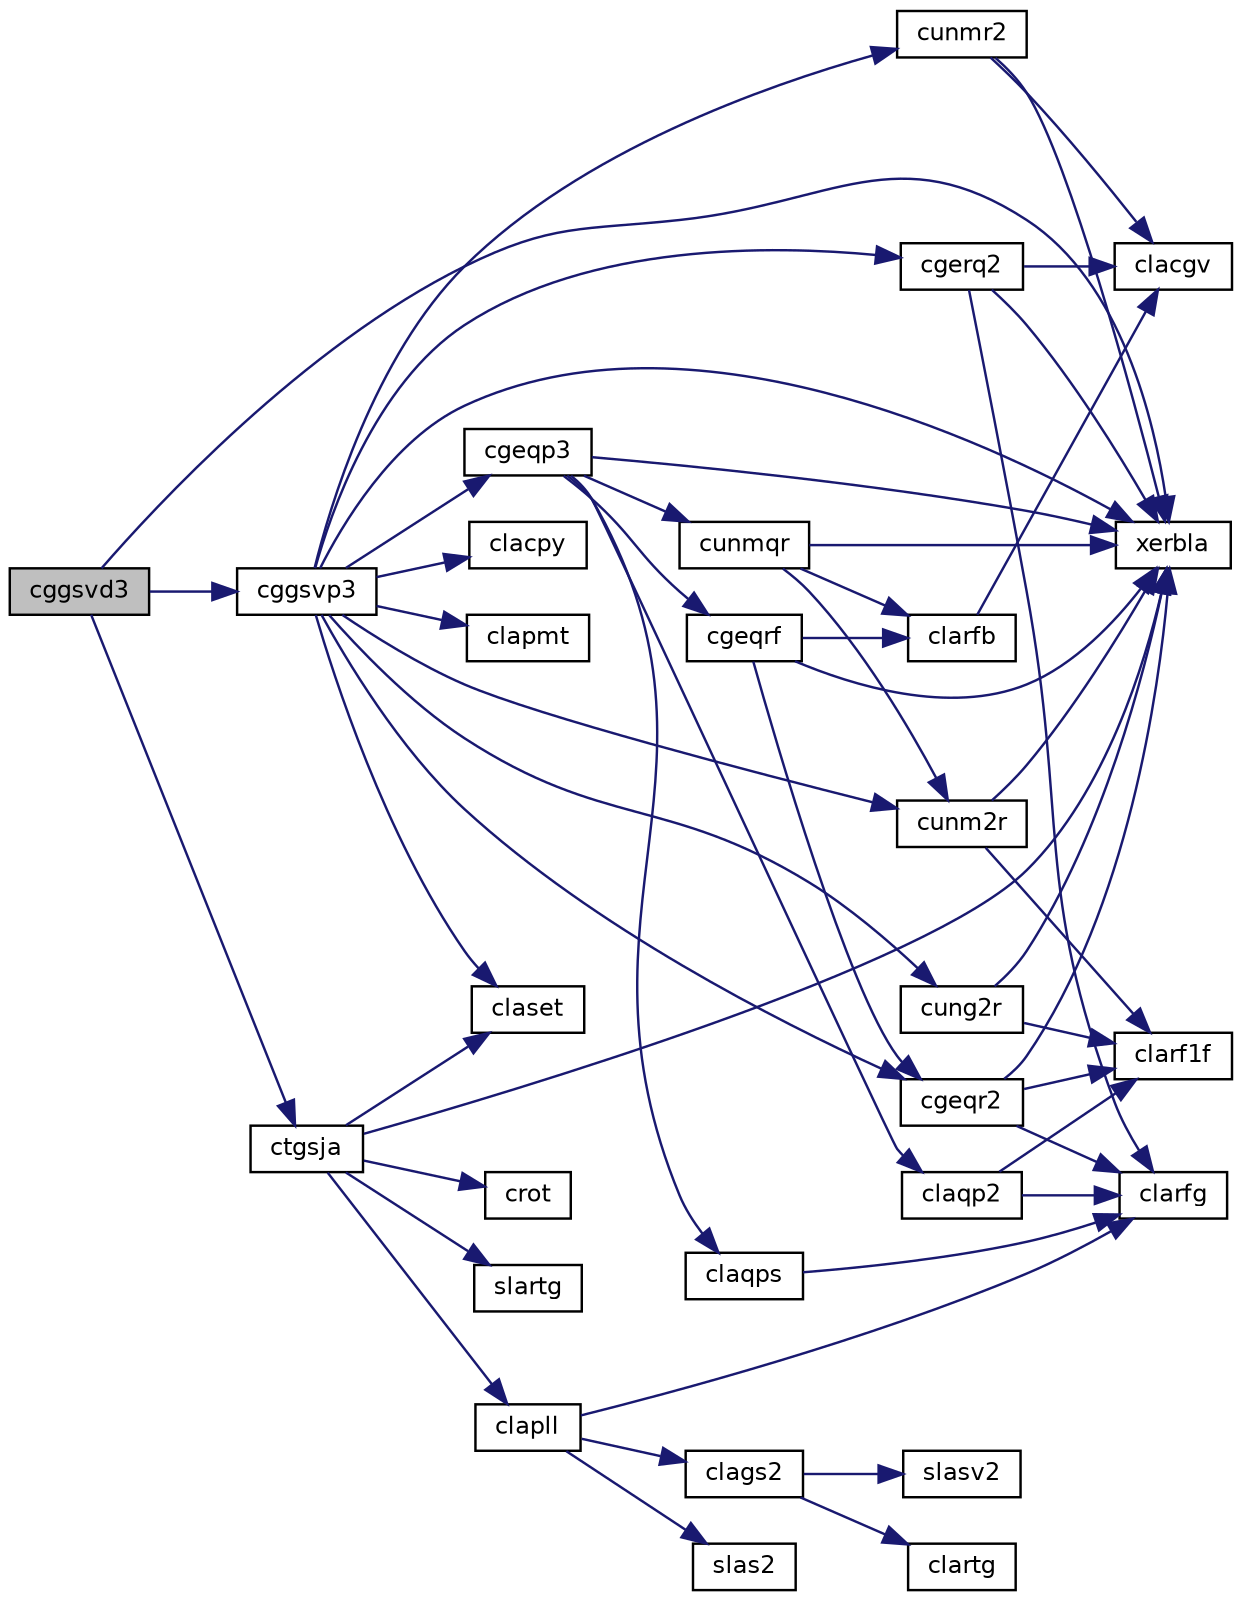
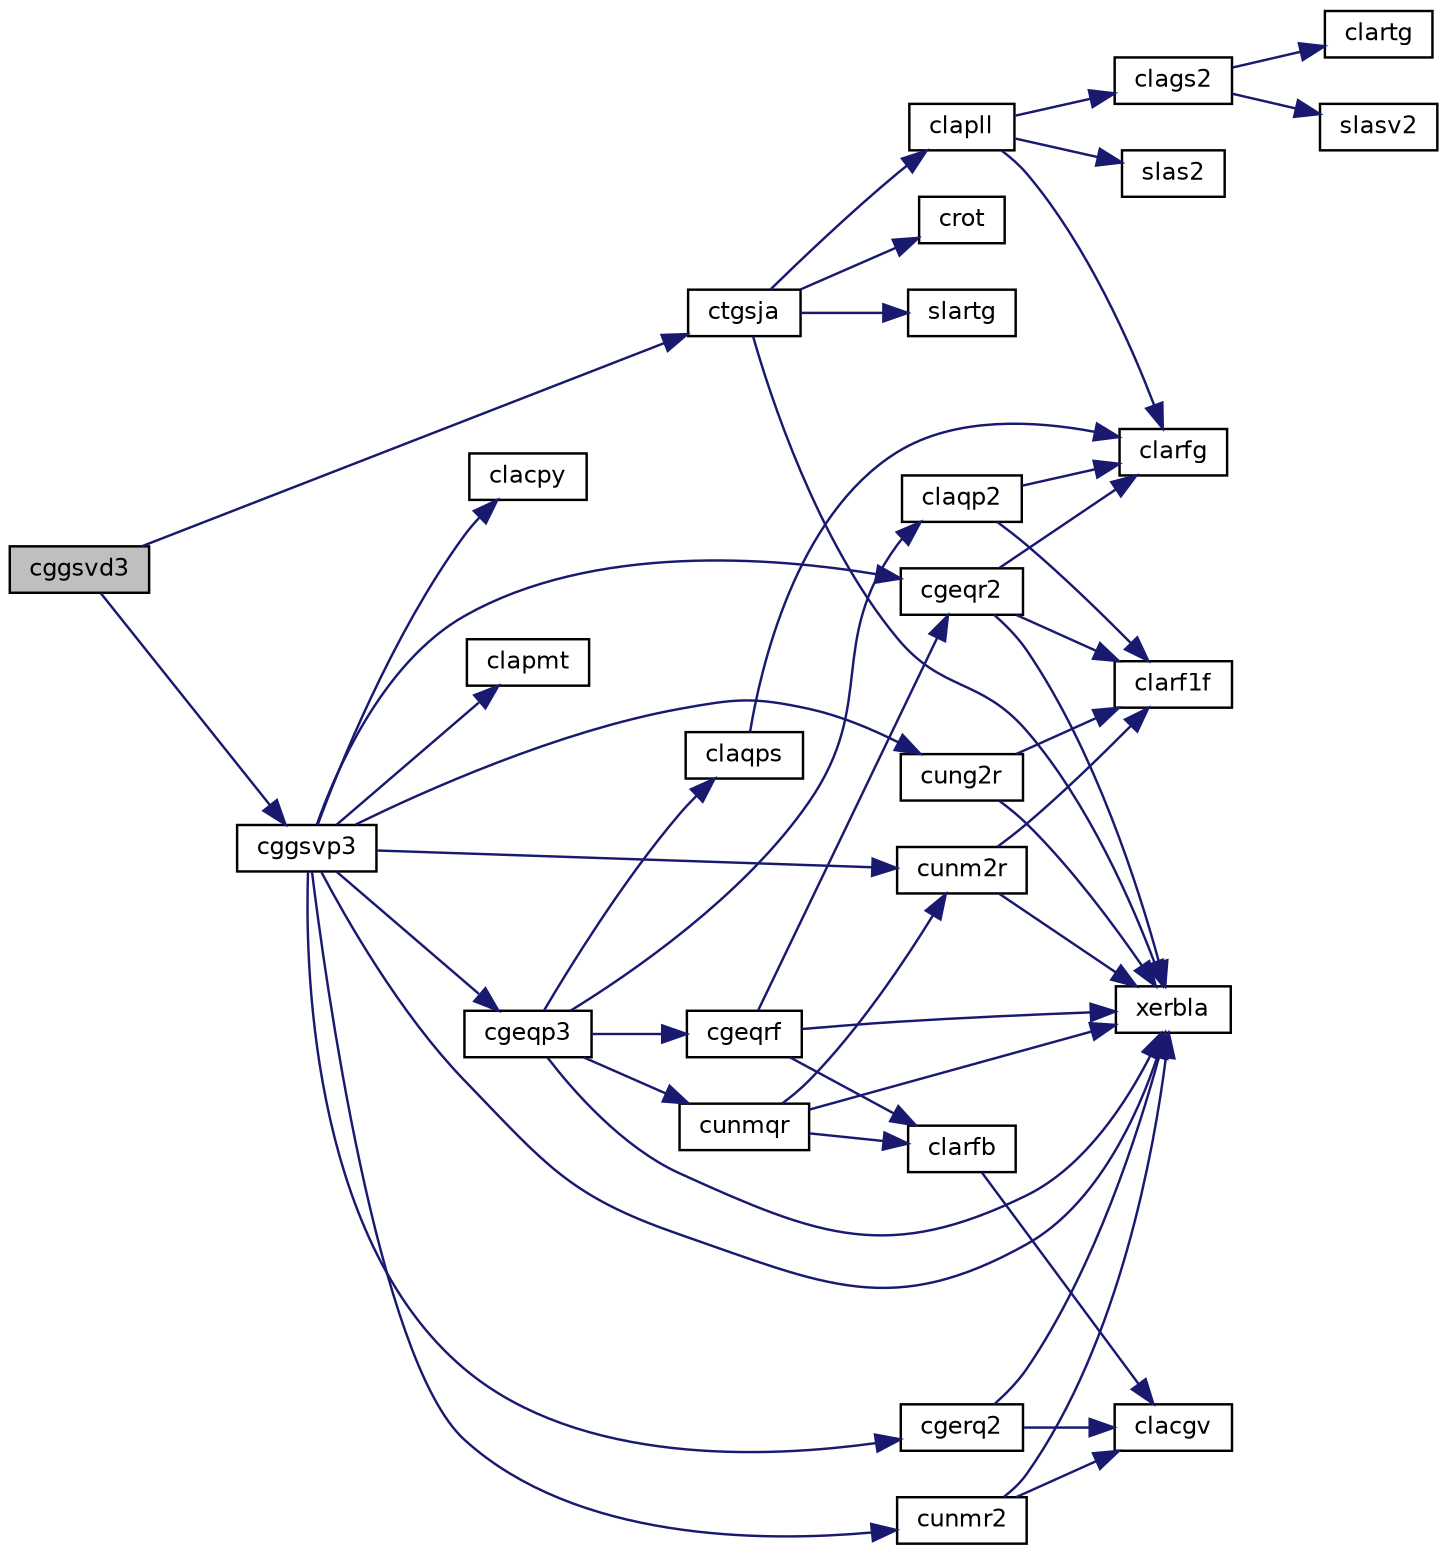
edge "cggsvd3" -> "xerbla": removed
edge "cgerq2" -> "clarfg": removed
node "claset": removed
